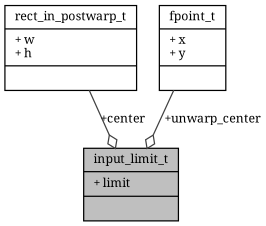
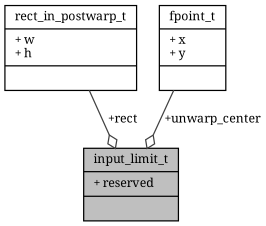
edge "rect_in_postwarp_t" -> "input_limit_t": label " +center" -> " +rect"
node "input_limit_t": text "+ limit" -> "+ reserved"
